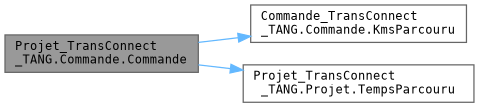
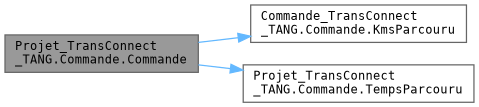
node "Projet_TransConnect _TANG.Projet.TempsParcouru": label "Projet_TransConnect _TANG.Projet.TempsParcouru" -> "Projet_TransConnect _TANG.Commande.TempsParcouru"
